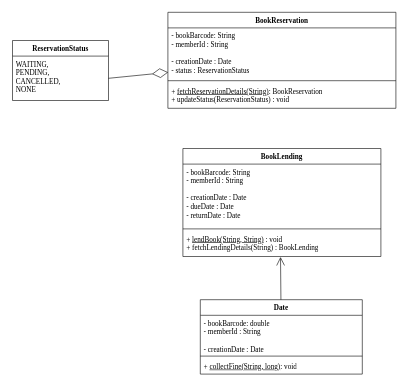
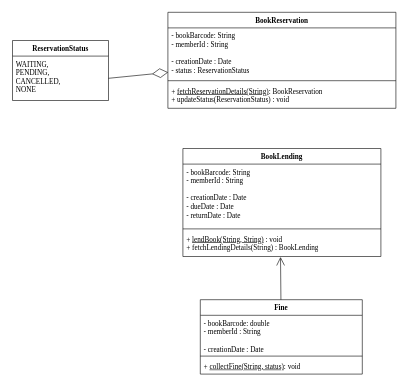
node "Date": label "Date" -> "Fine"
node "+ collectFine(String, long): void": label "+ collectFine(String, long): void" -> "+ collectFine(String, status): void"
